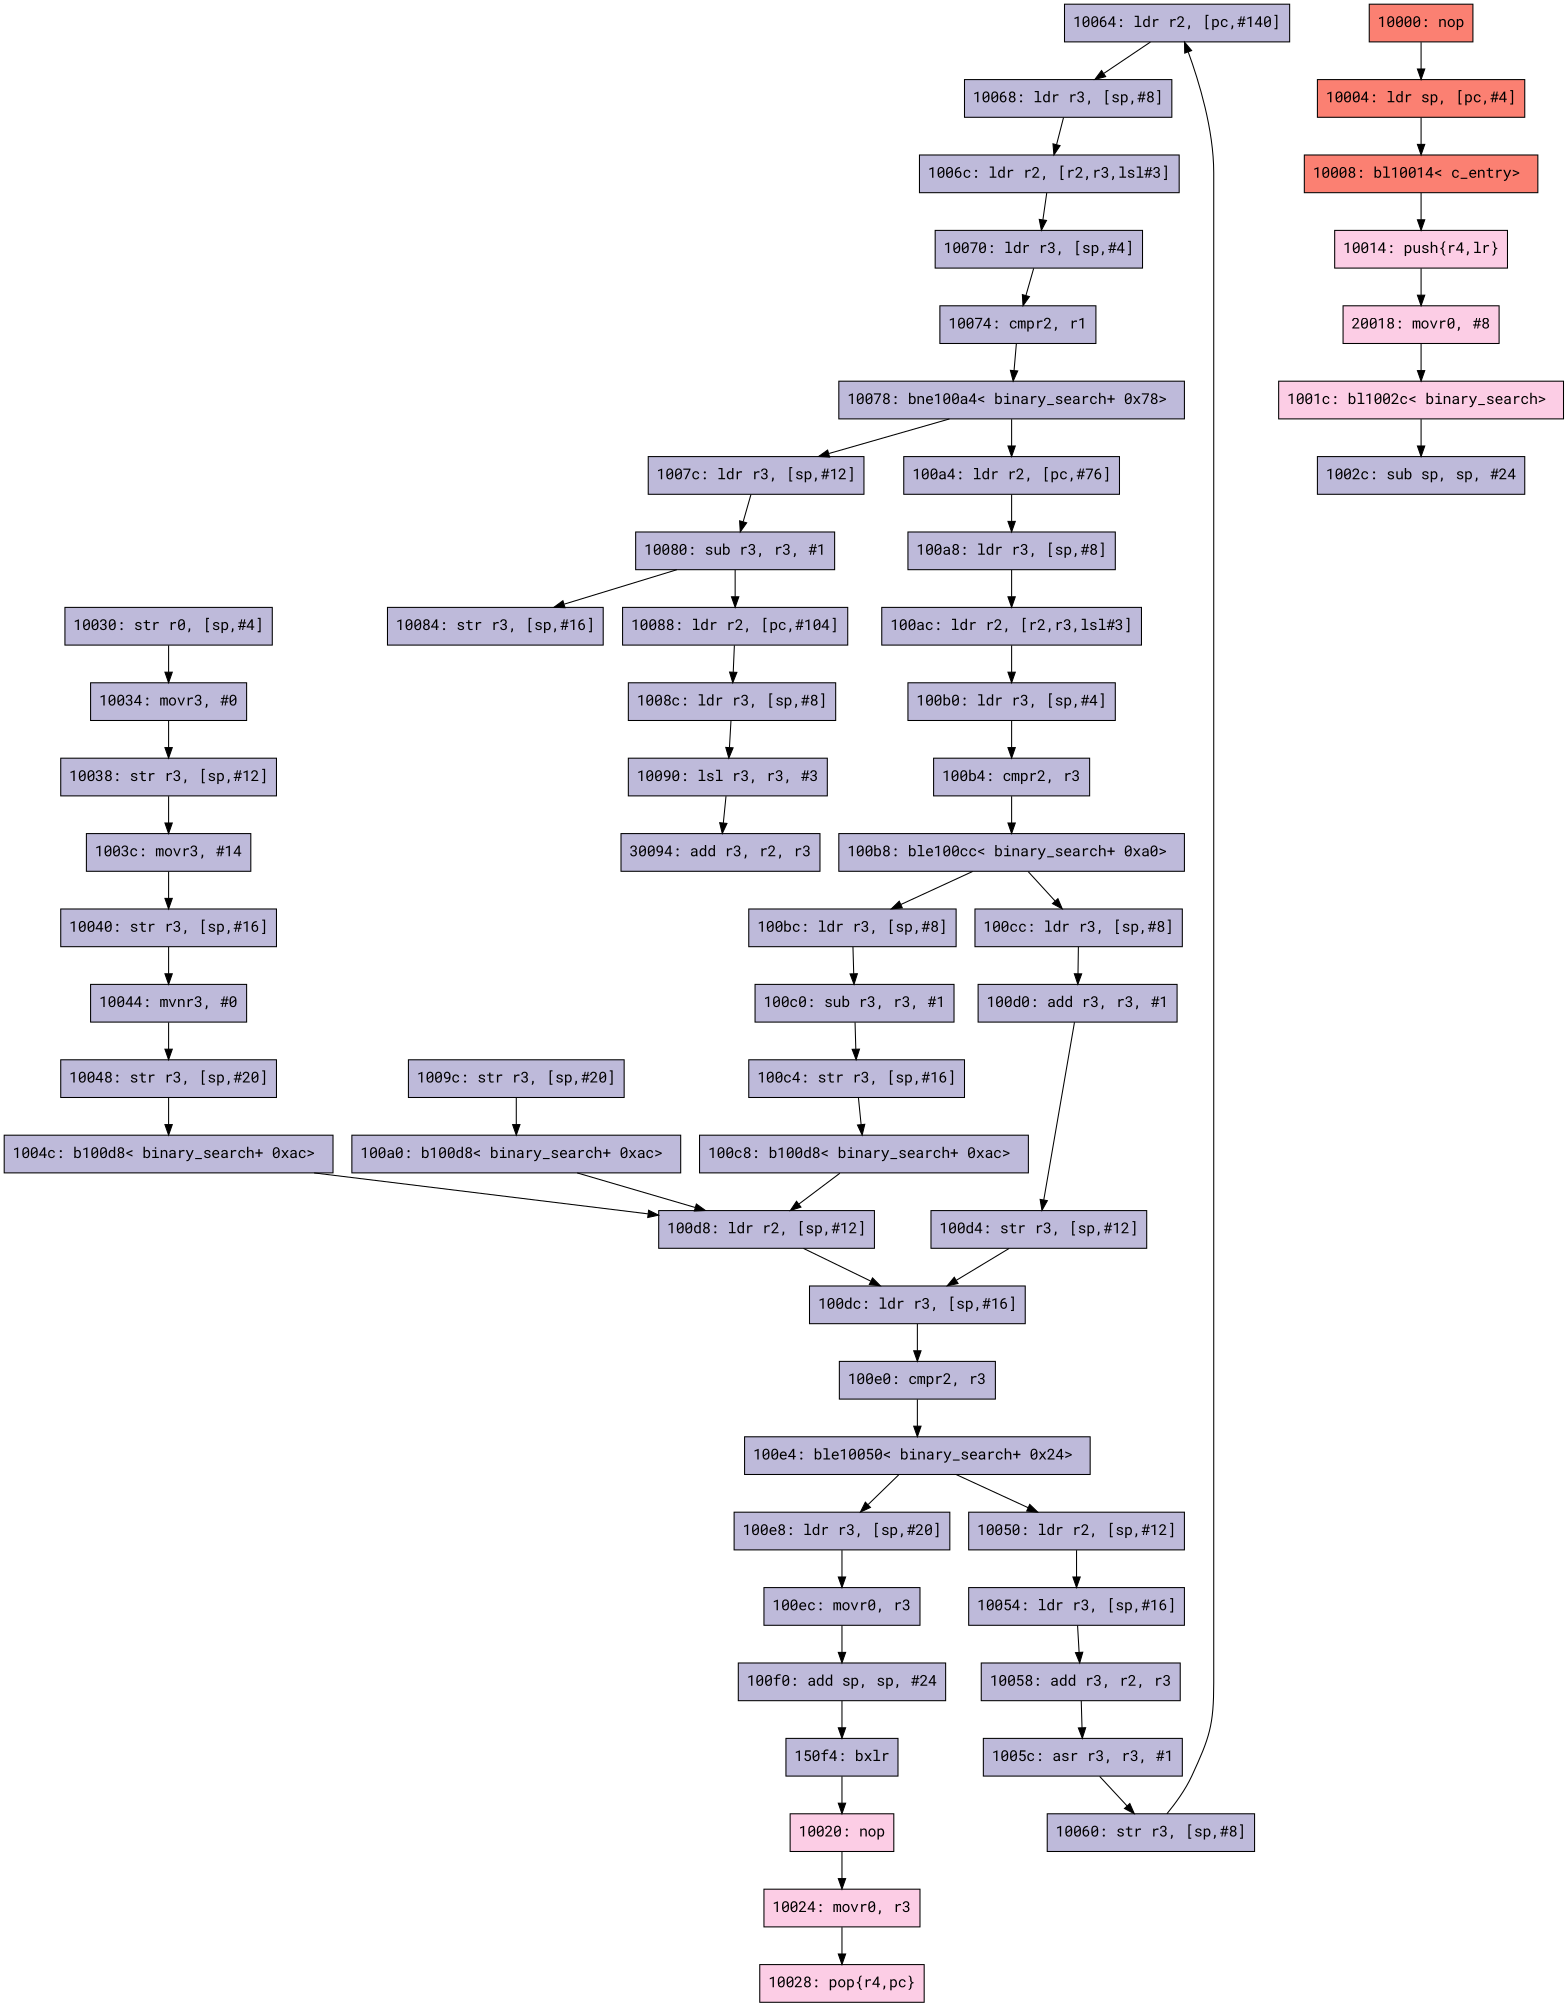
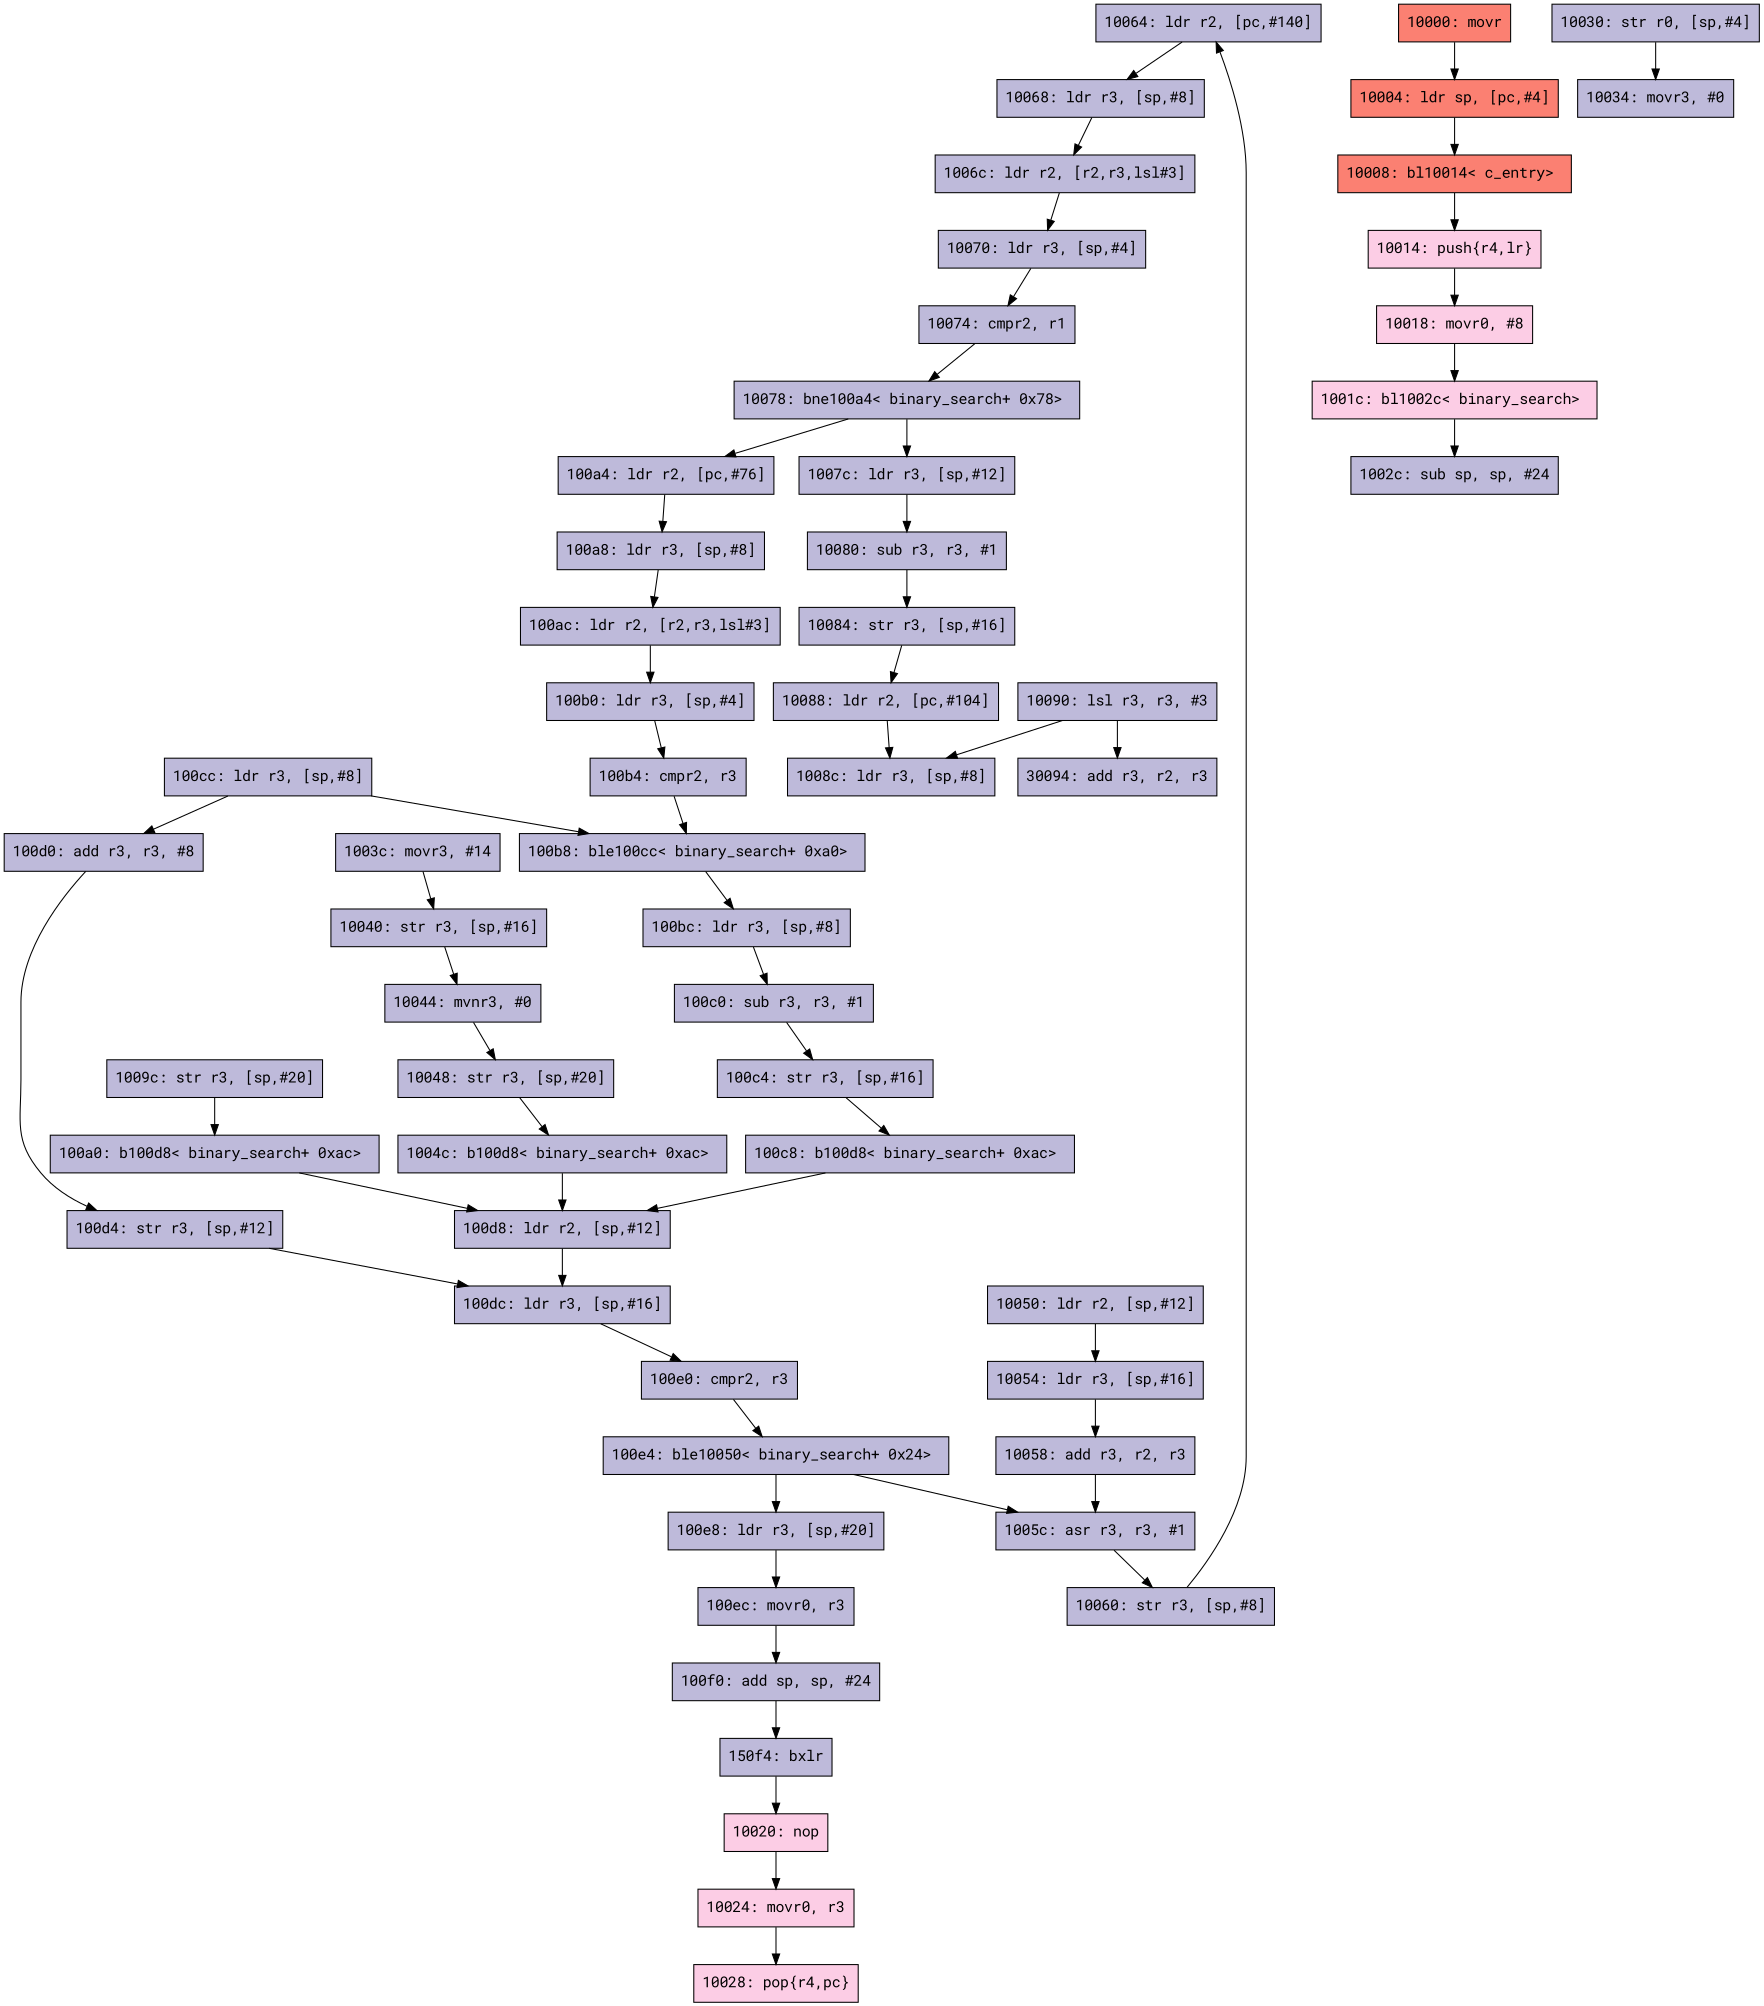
node "10000: nop": label "10000: nop" -> "10000: movr"
node "20018: movr0, #8": label "20018: movr0, #8" -> "10018: movr0, #8"
edge "10080: sub r3, r3, #1" -> "10088: ldr r2, [pc,#104]": now "10084: str r3, [sp,#16]" -> "10088: ldr r2, [pc,#104]"
edge "1008c: ldr r3, [sp,#8]" -> "10090: lsl r3, r3, #3": reversed
node "10038: str r3, [sp,#12]": removed
edge "100b8: ble100cc< binary_search+ 0xa0>" -> "100cc: ldr r3, [sp,#8]": reversed
node "100d0: add r3, r3, #1": label "100d0: add r3, r3, #1" -> "100d0: add r3, r3, #8"
edge "100e4: ble10050< binary_search+ 0x24>" -> "10050: ldr r2, [sp,#12]": now "100e4: ble10050< binary_search+ 0x24>" -> "1005c: asr r3, r3, #1"
